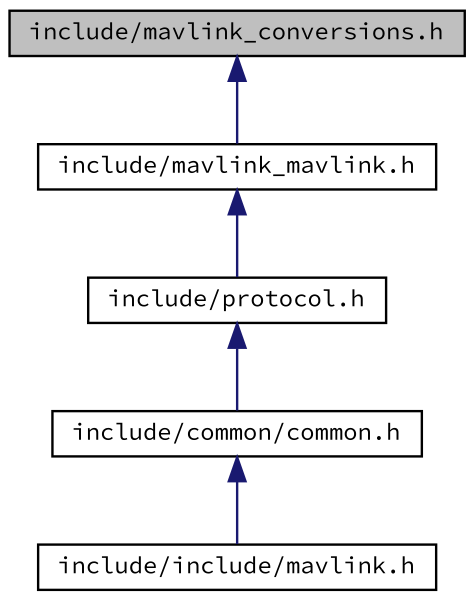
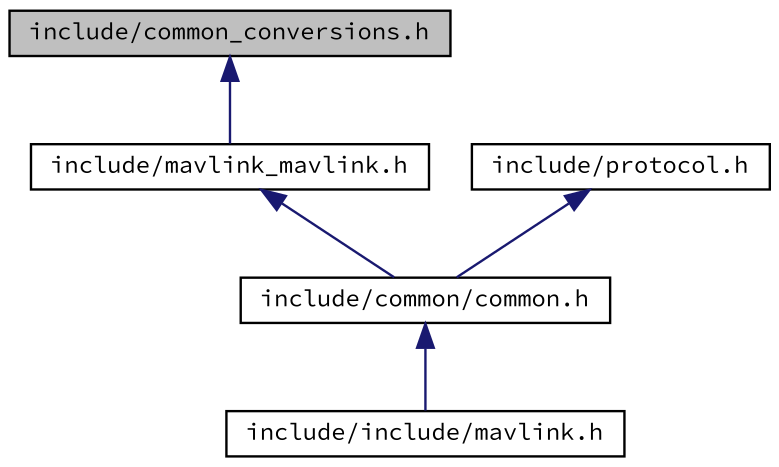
node "include/mavlink_conversions.h": label "include/mavlink_conversions.h" -> "include/common_conversions.h"
edge "include/protocol.h" -> "include/mavlink_mavlink.h": now "include/common/common.h" -> "include/mavlink_mavlink.h"
